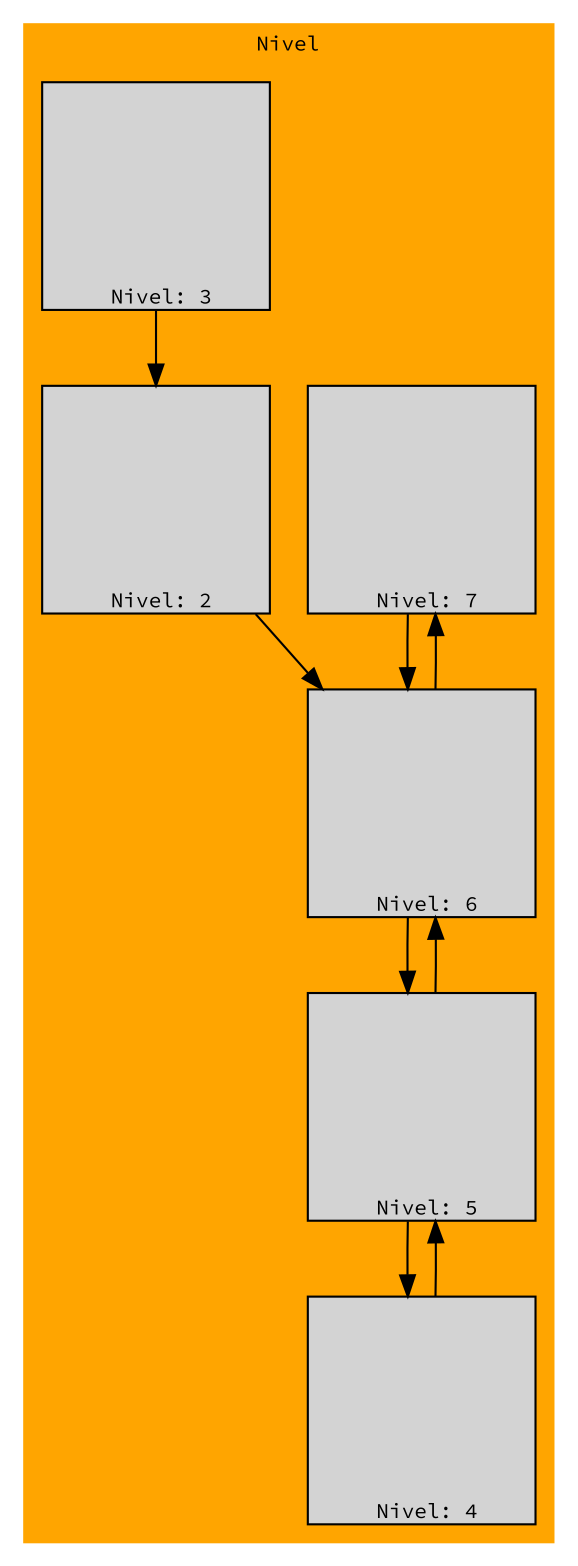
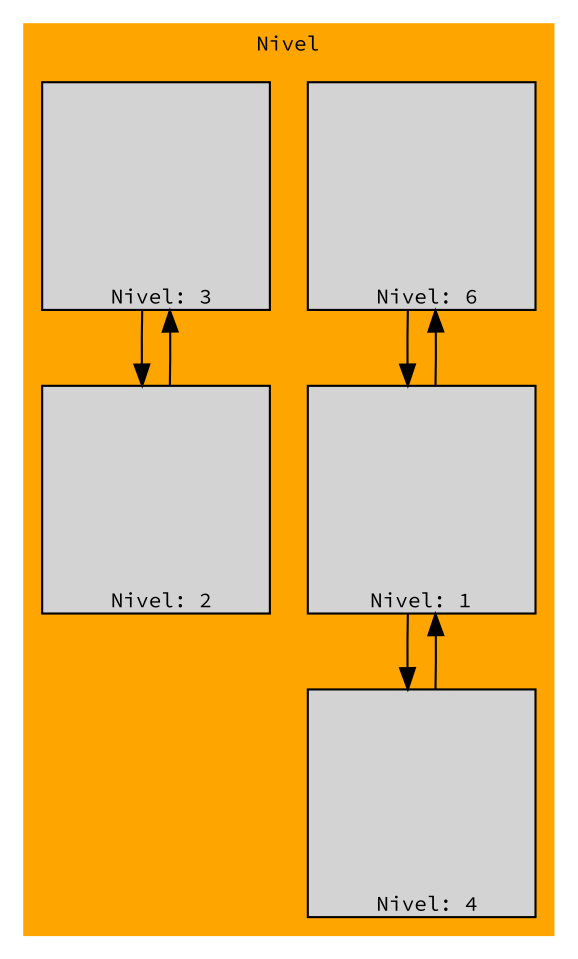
node "Nivel: 7": removed
edge "Nivel: 2" -> "Nivel: 6": now "Nivel: 2" -> "Nivel: 3"
node "Nivel: 5": label "Nivel: 5" -> "Nivel: 1"
